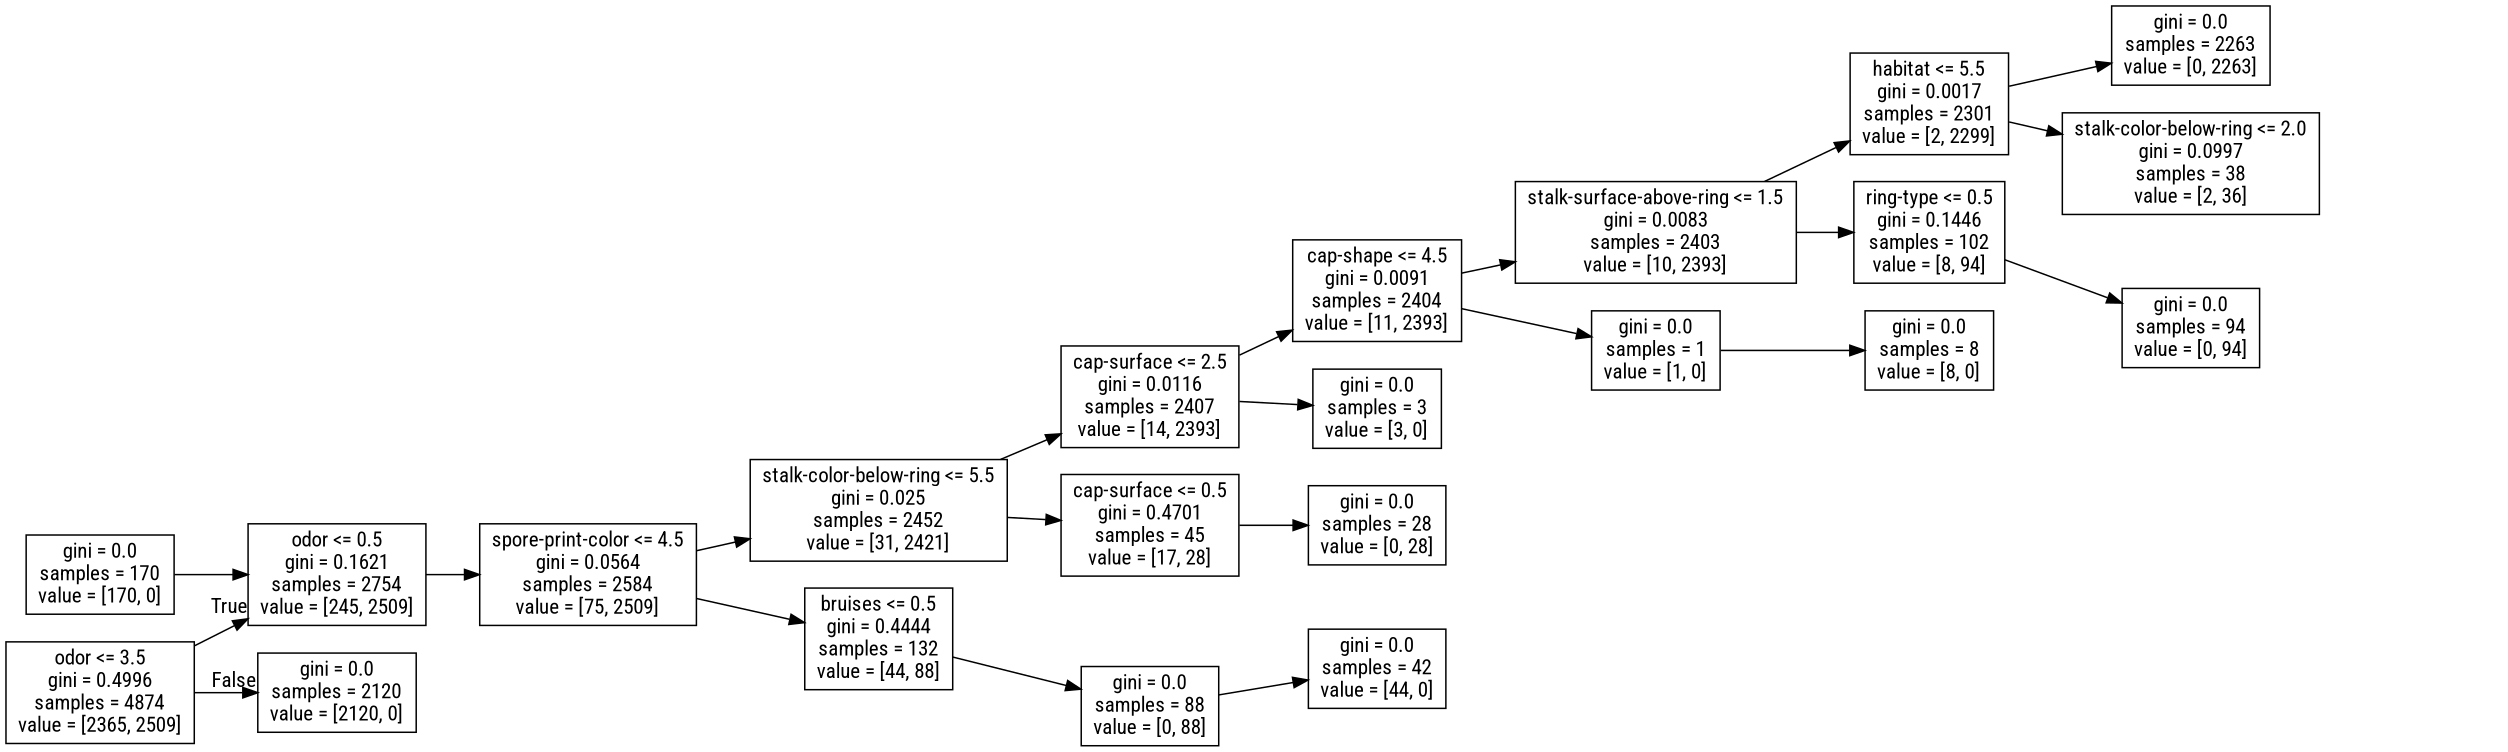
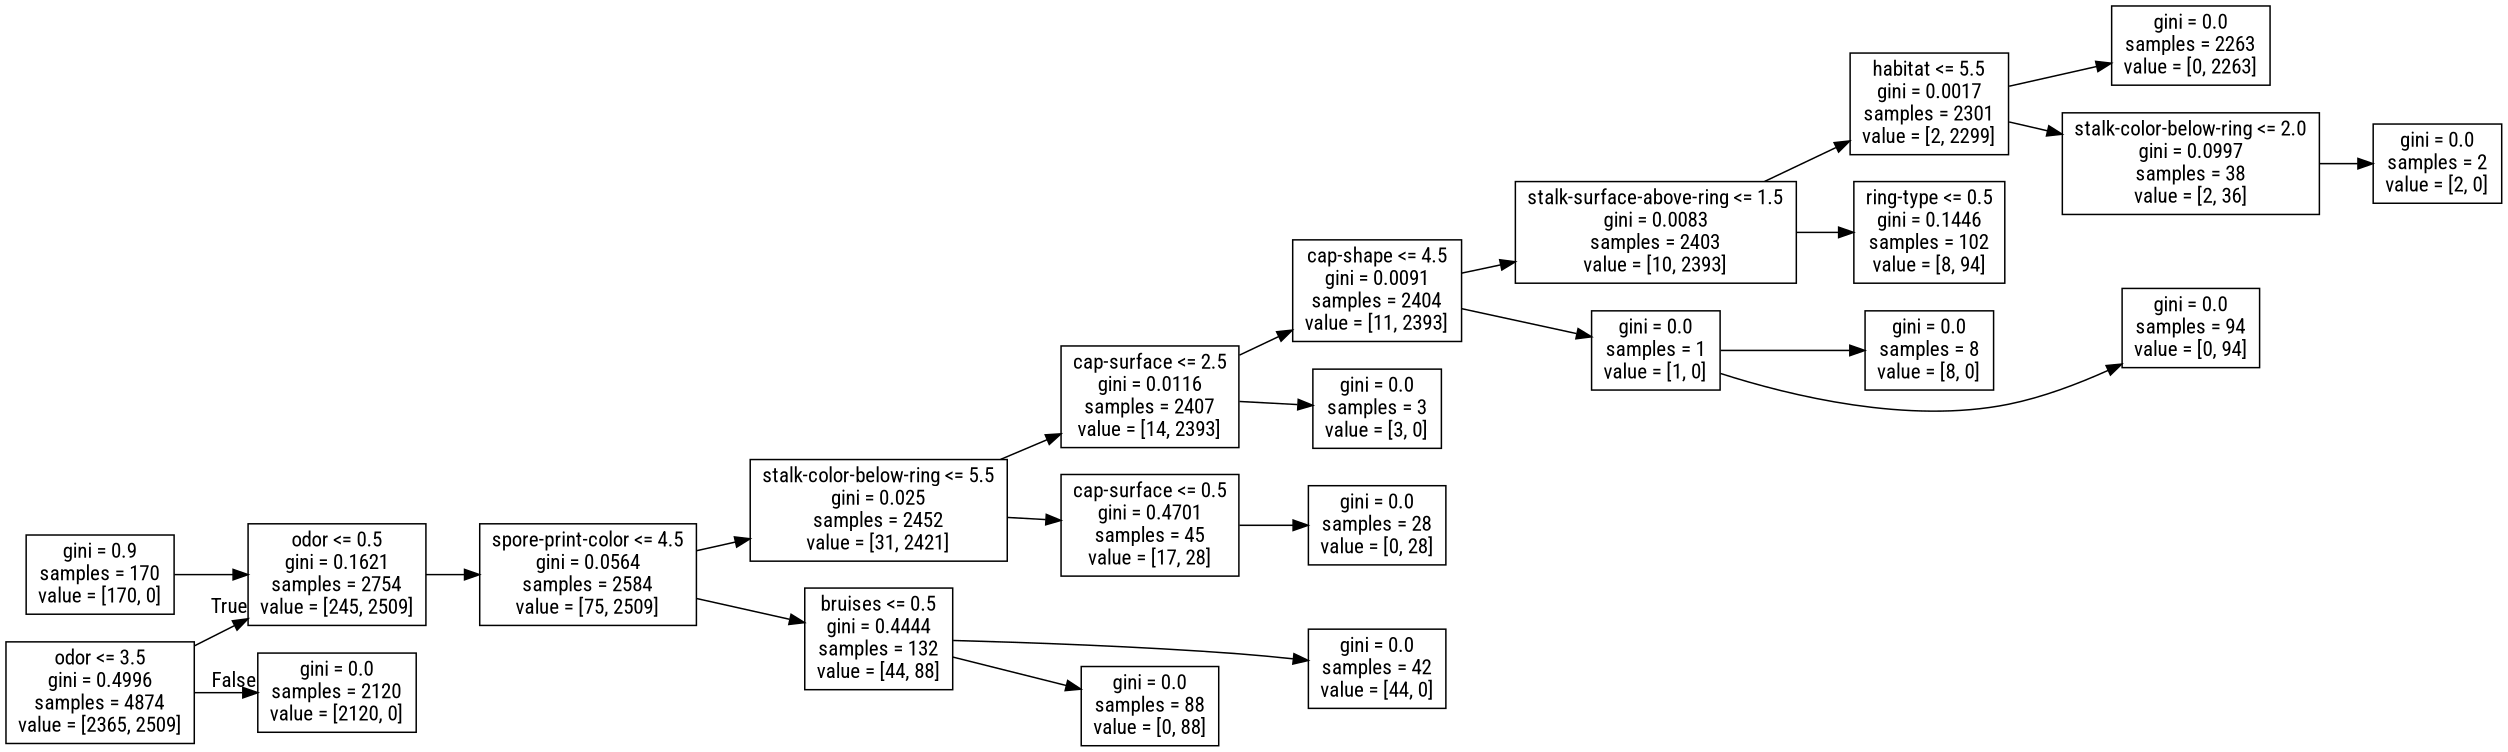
node "gini = 0.0 samples = 2 value = [2, 0]": added
edge "ring-type <= 0.5 gini = 0.1446 samples = 102 value = [8, 94]" -> "gini = 0.0 samples = 94 value = [0, 94]": now "gini = 0.0 samples = 1 value = [1, 0]" -> "gini = 0.0 samples = 94 value = [0, 94]"
node "gini = 0.0 samples = 170 value = [170, 0]": label "gini = 0.0 samples = 170 value = [170, 0]" -> "gini = 0.9 samples = 170 value = [170, 0]"
edge "gini = 0.0 samples = 88 value = [0, 88]" -> "gini = 0.0 samples = 42 value = [44, 0]": now "bruises <= 0.5 gini = 0.4444 samples = 132 value = [44, 88]" -> "gini = 0.0 samples = 42 value = [44, 0]"
